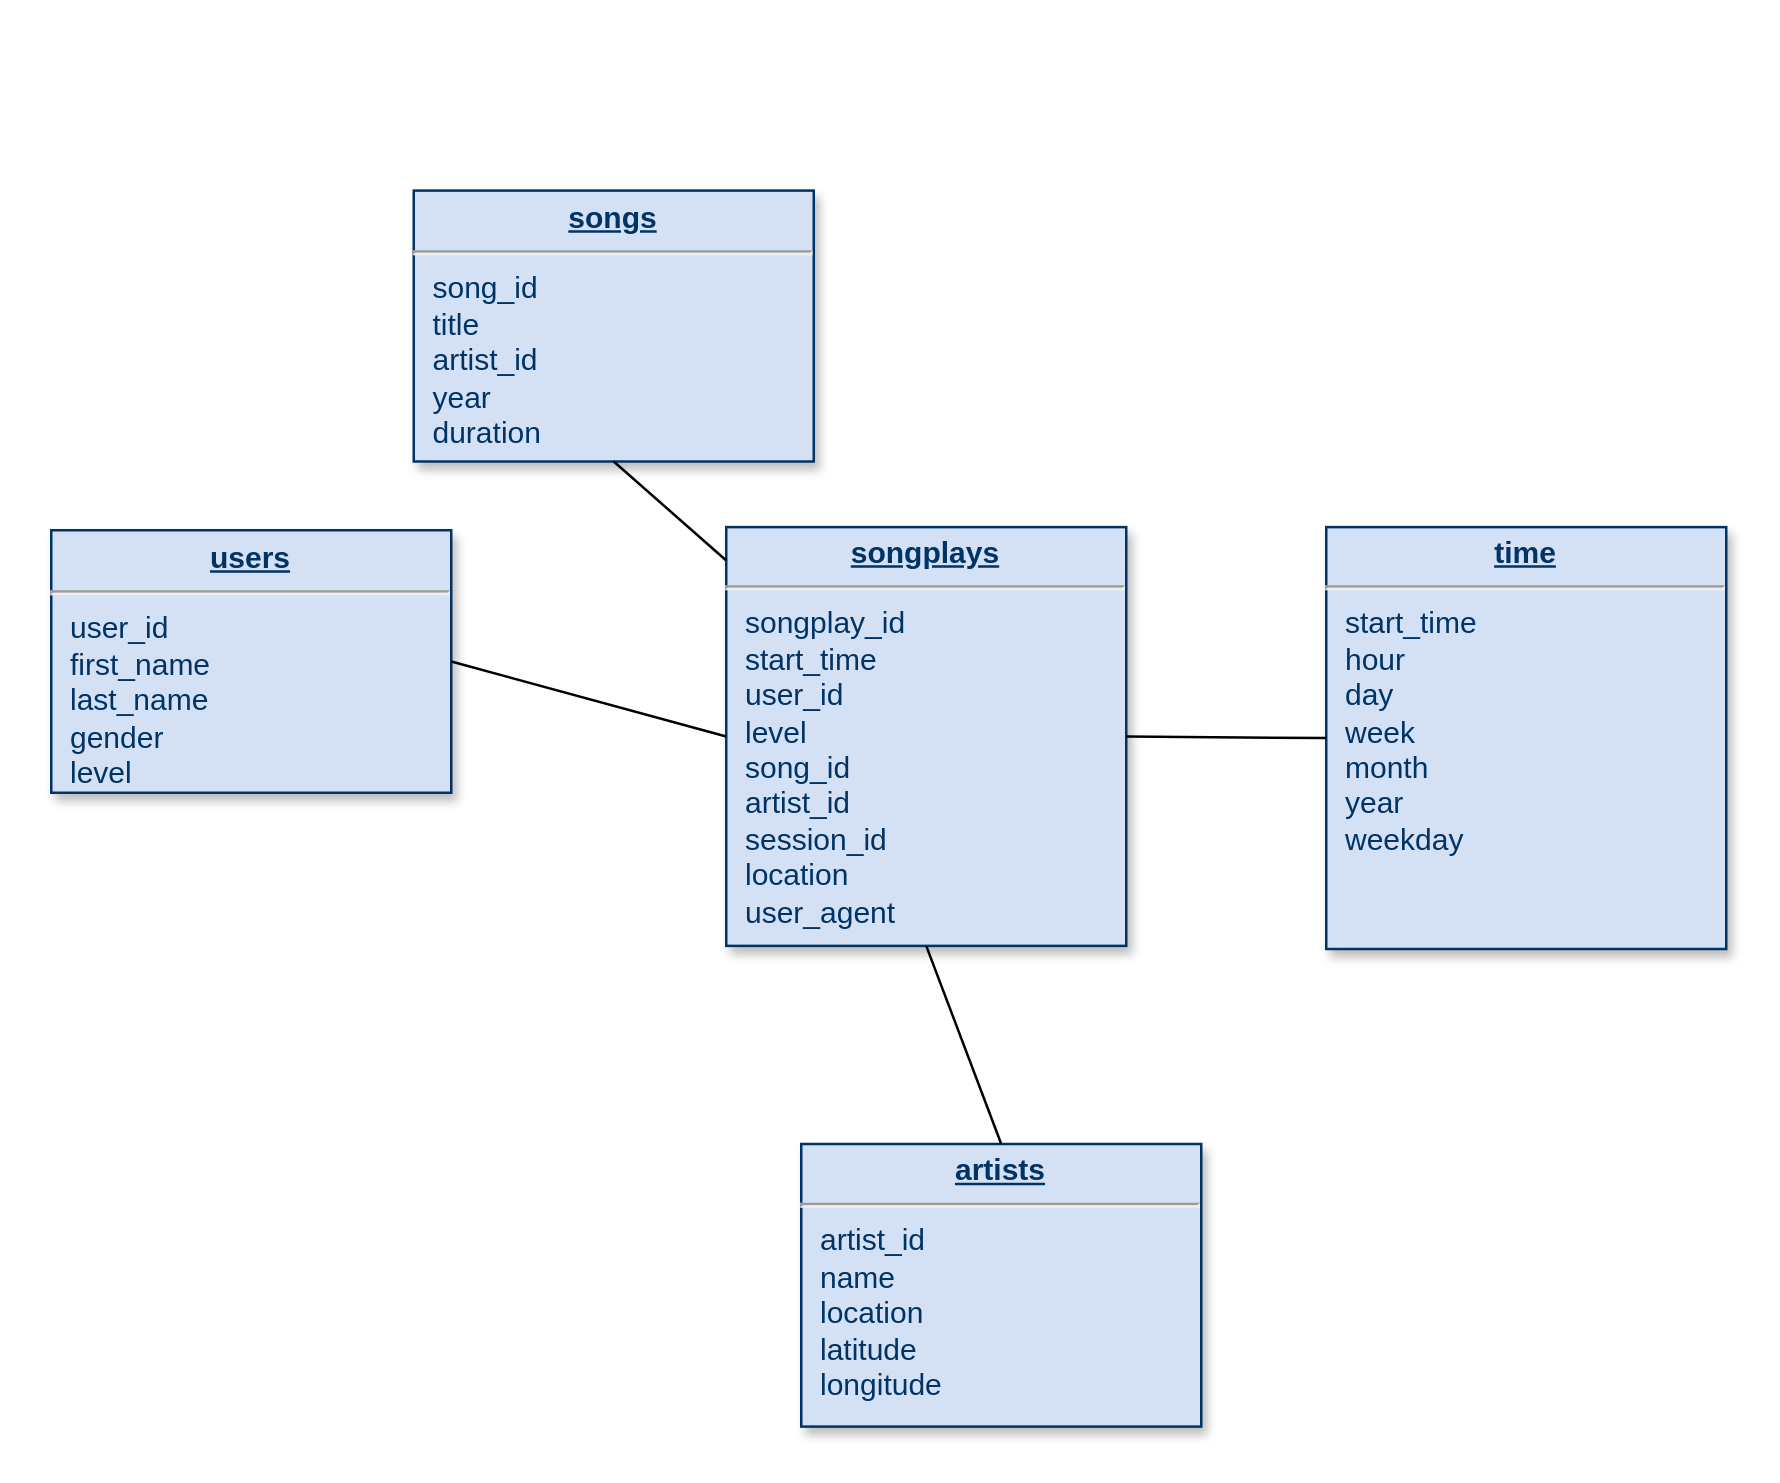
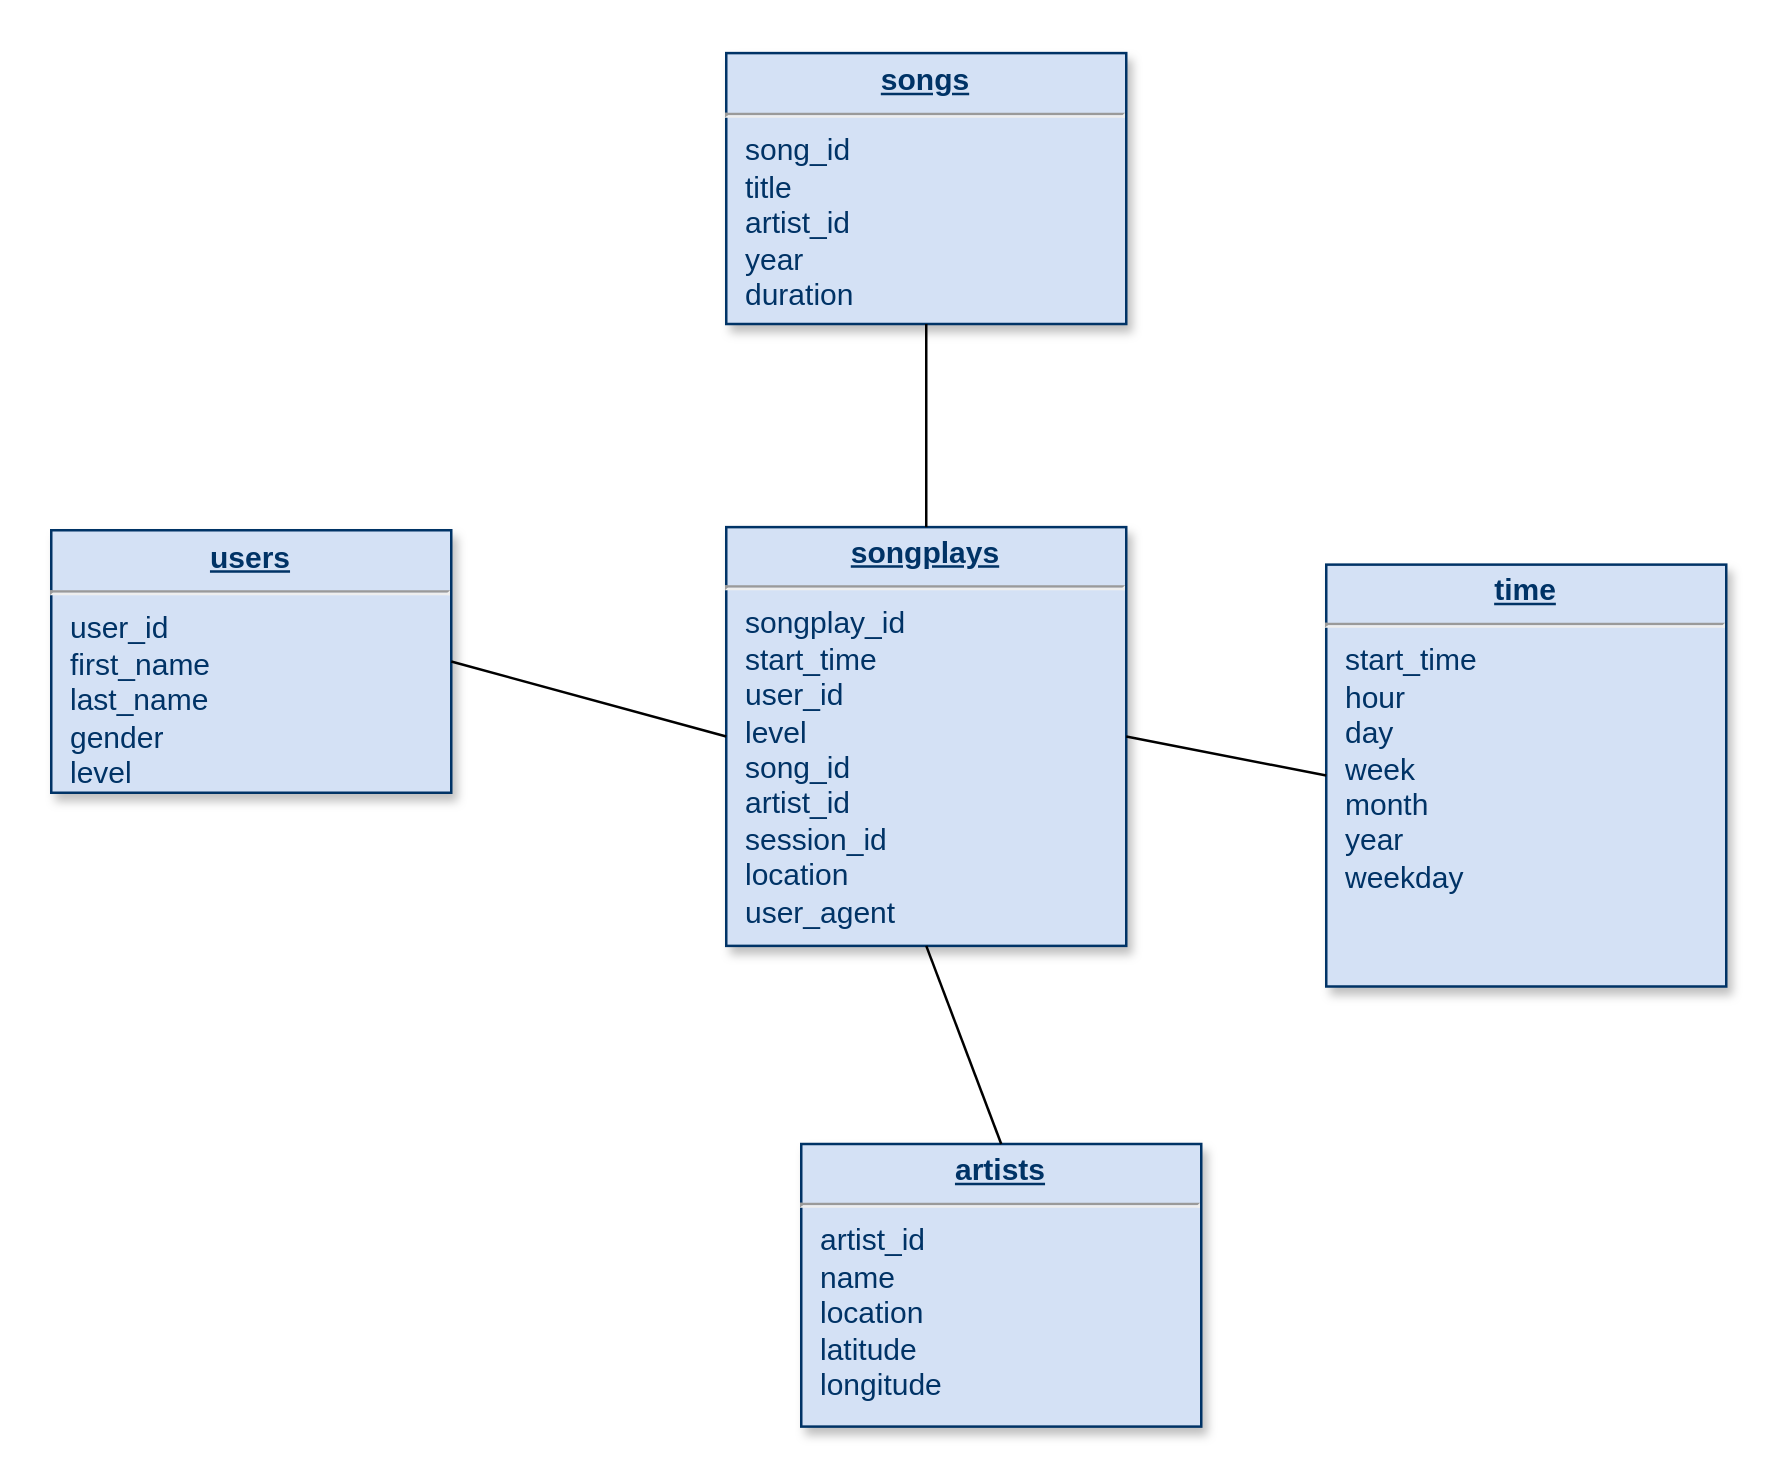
node "songs song_id title artist_id year duration": moved (614, 326) -> (926, 188)
node "time start_time hour day week month year weekday": moved (1526, 738) -> (1526, 775)
